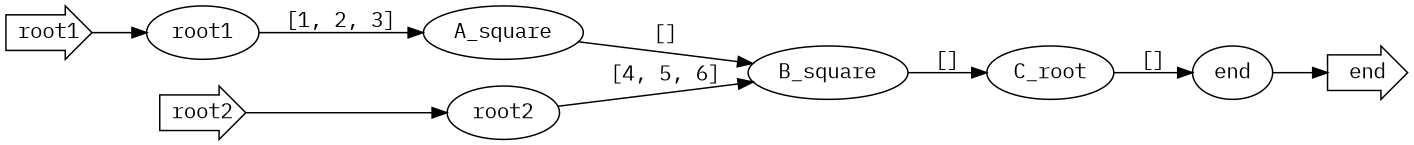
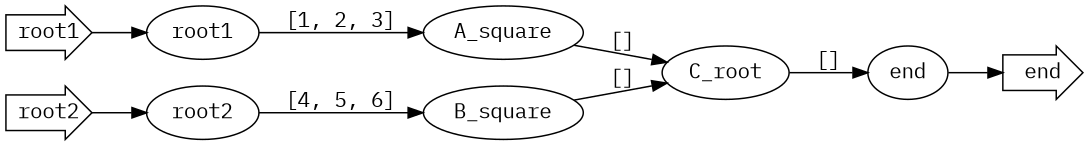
edge "A_square" -> "B_square": now "A_square" -> "C_root"
